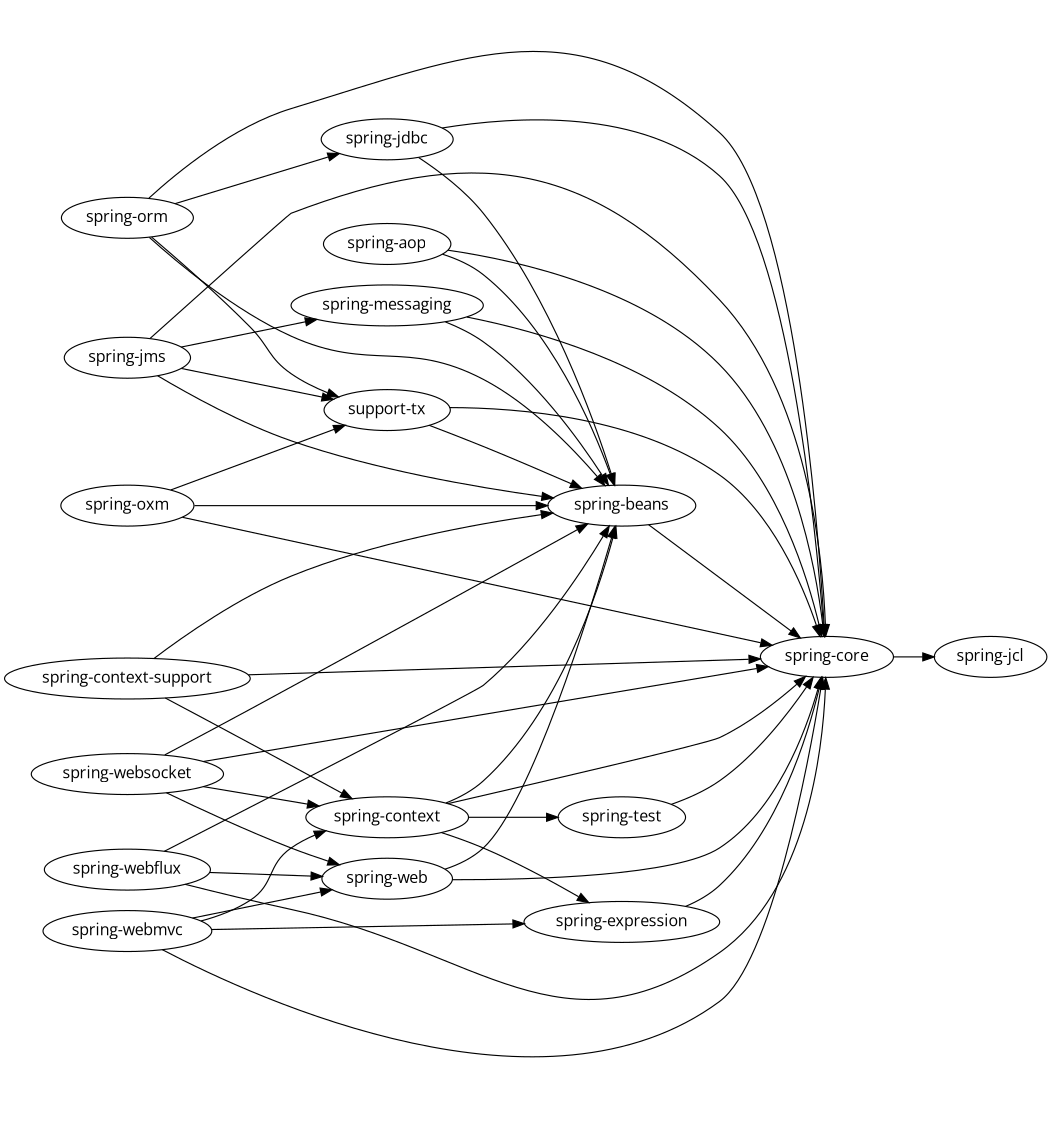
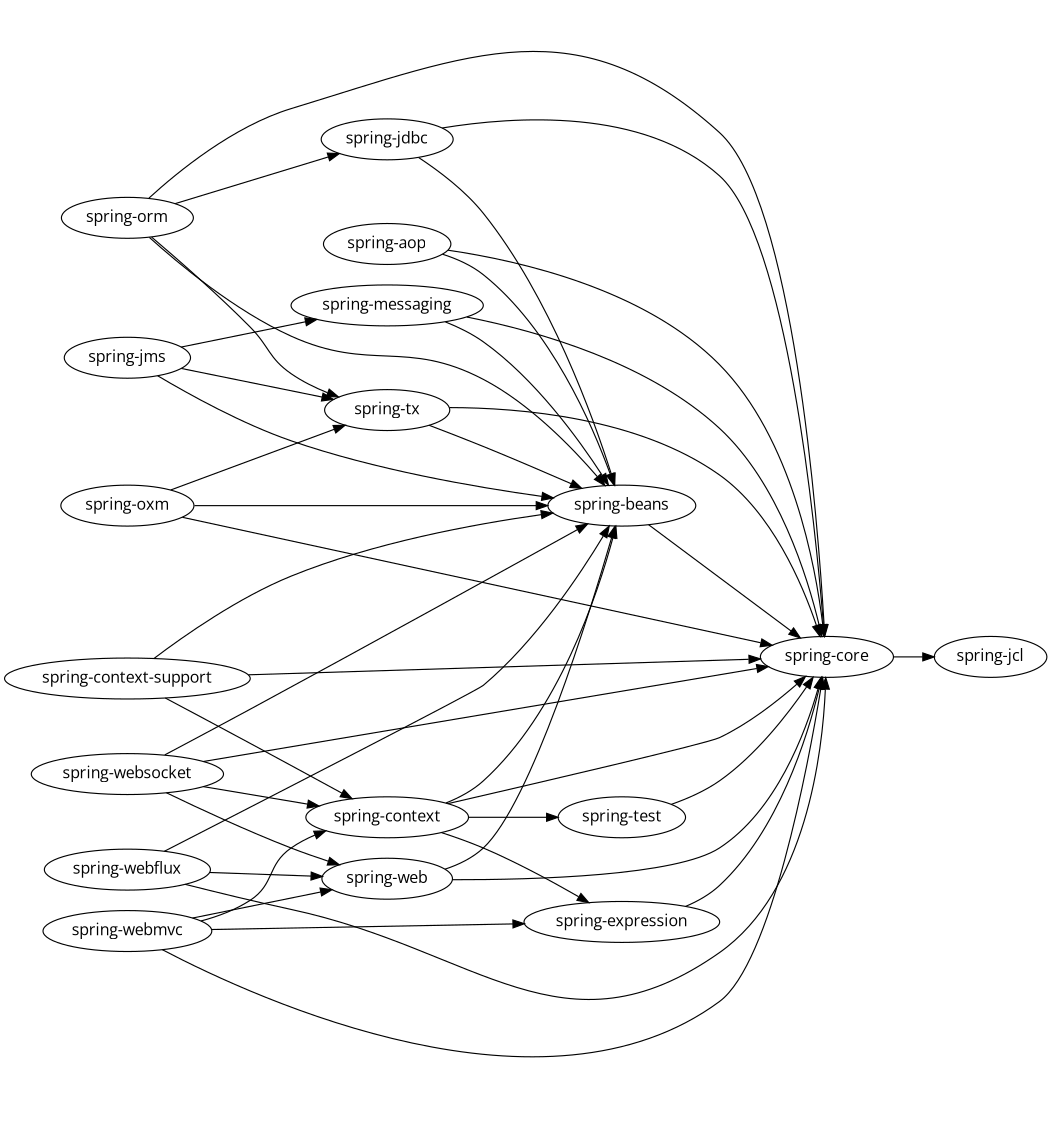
edge "spring-jms" -> "spring-core": removed
node "support-tx": label "support-tx" -> "spring-tx"
